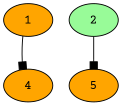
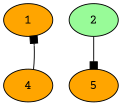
edge "1" -> "4": reversed
